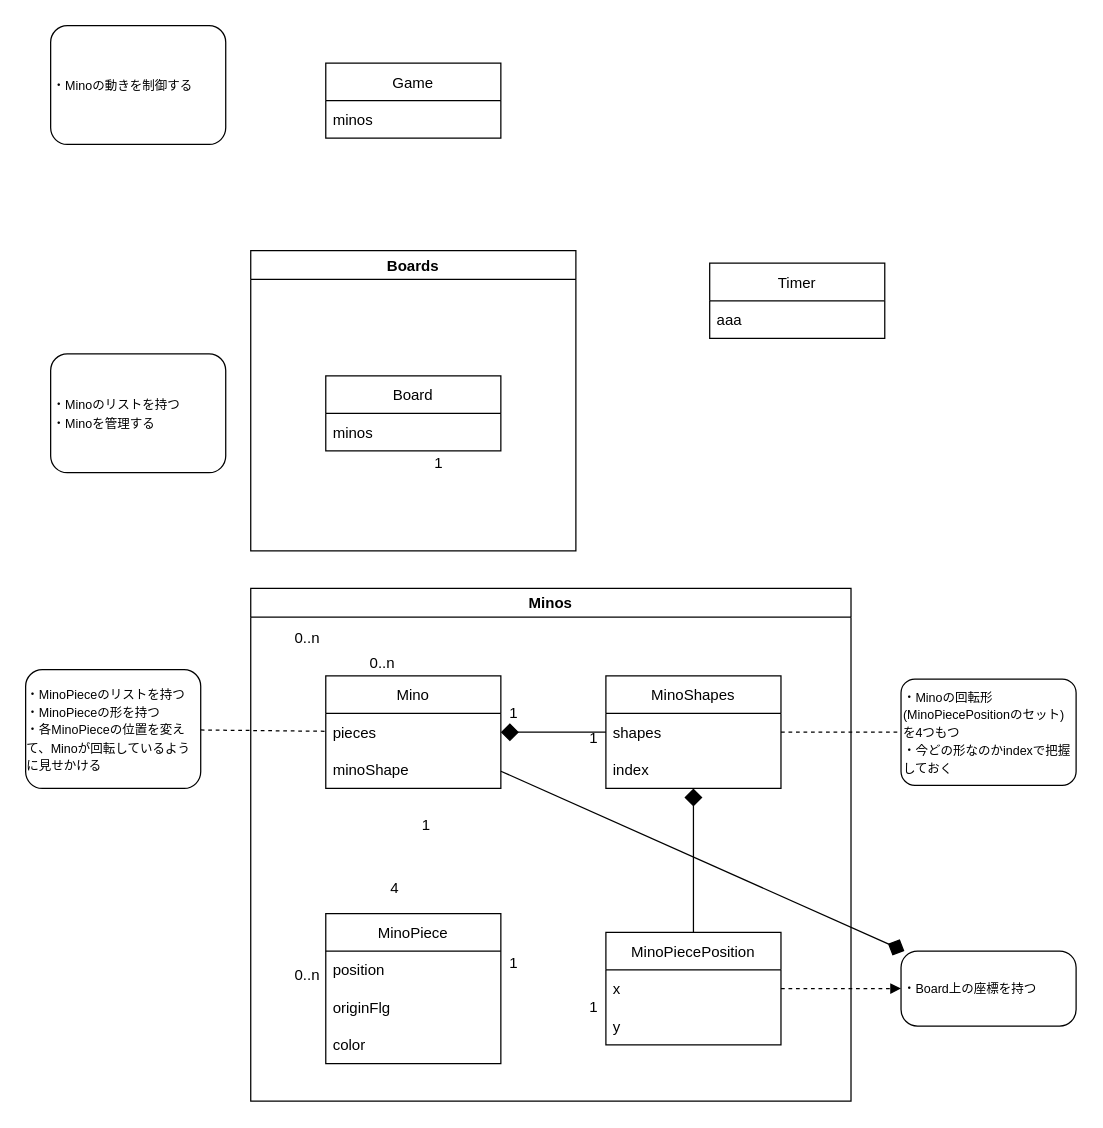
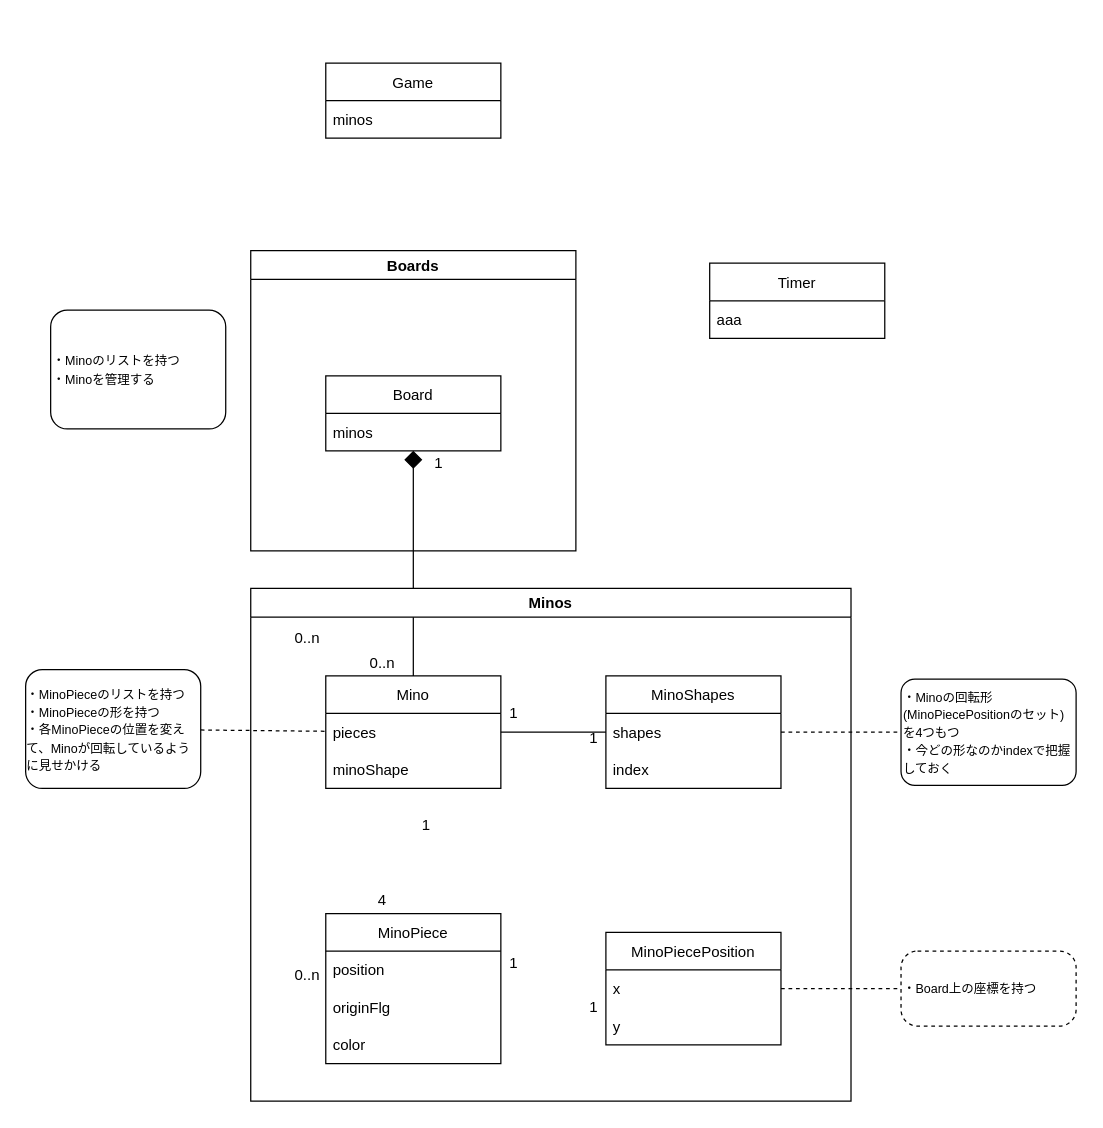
node "・Minoの動きを制御する": removed
node "・Minoのリストを持つ ・Minoを管理する": moved (138, 413) -> (138, 369)
edge "MinoShapes" -> "Mino": arrowhead diamond -> none
edge "Mino" -> "・Board上の座標を持つ": now "Mino" -> "Board"
edge "MinoPiecePosition" -> "MinoShapes": removed
node "4": moved (394, 888) -> (382, 901)
edge "MinoPiecePosition" -> "・Board上の座標を持つ": arrowhead block -> none
node "・Board上の座標を持つ": style solid -> dashed
